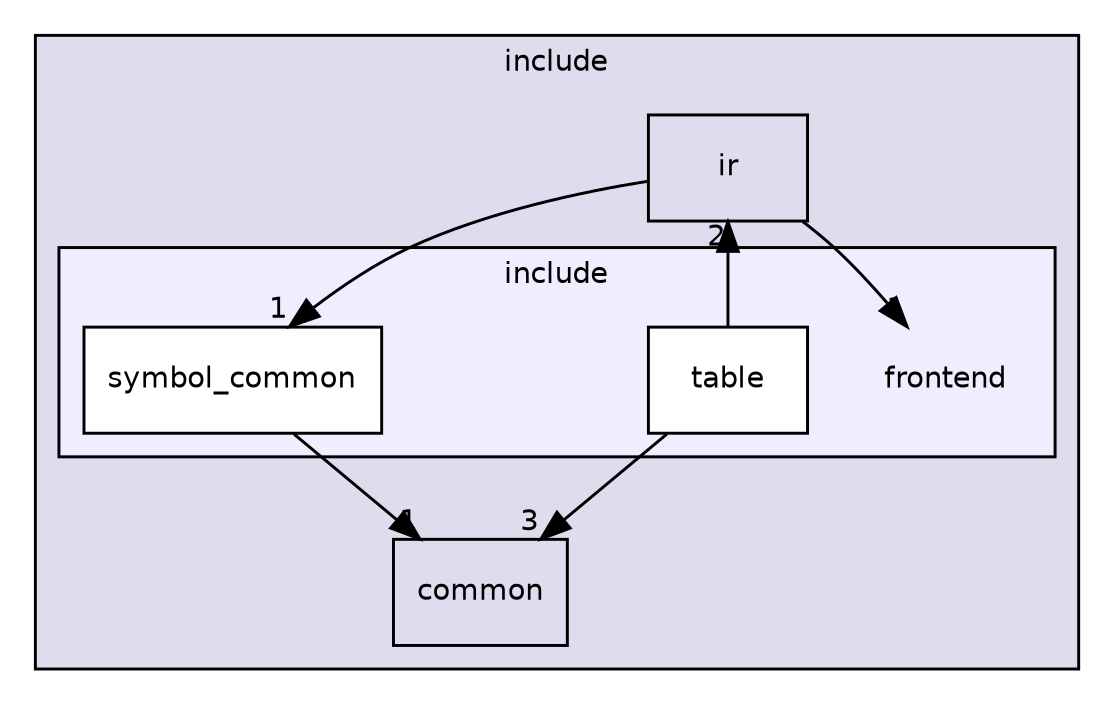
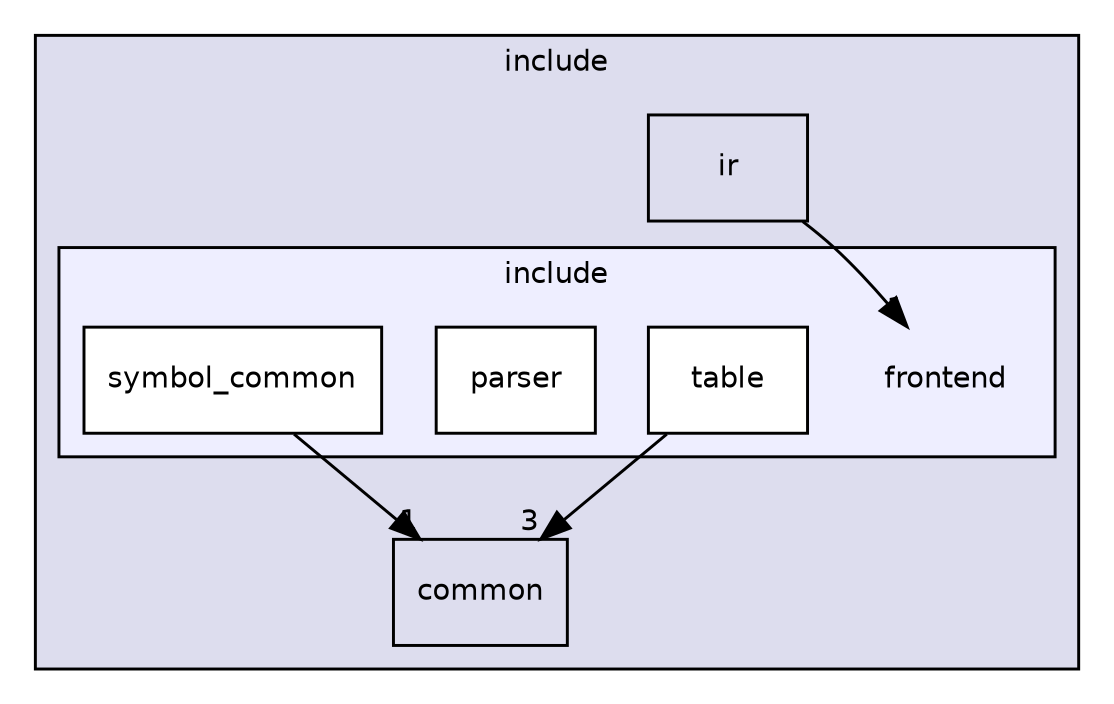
edge "ir" -> "symbol_common": removed
edge "table" -> "ir": removed
node "parser": added
